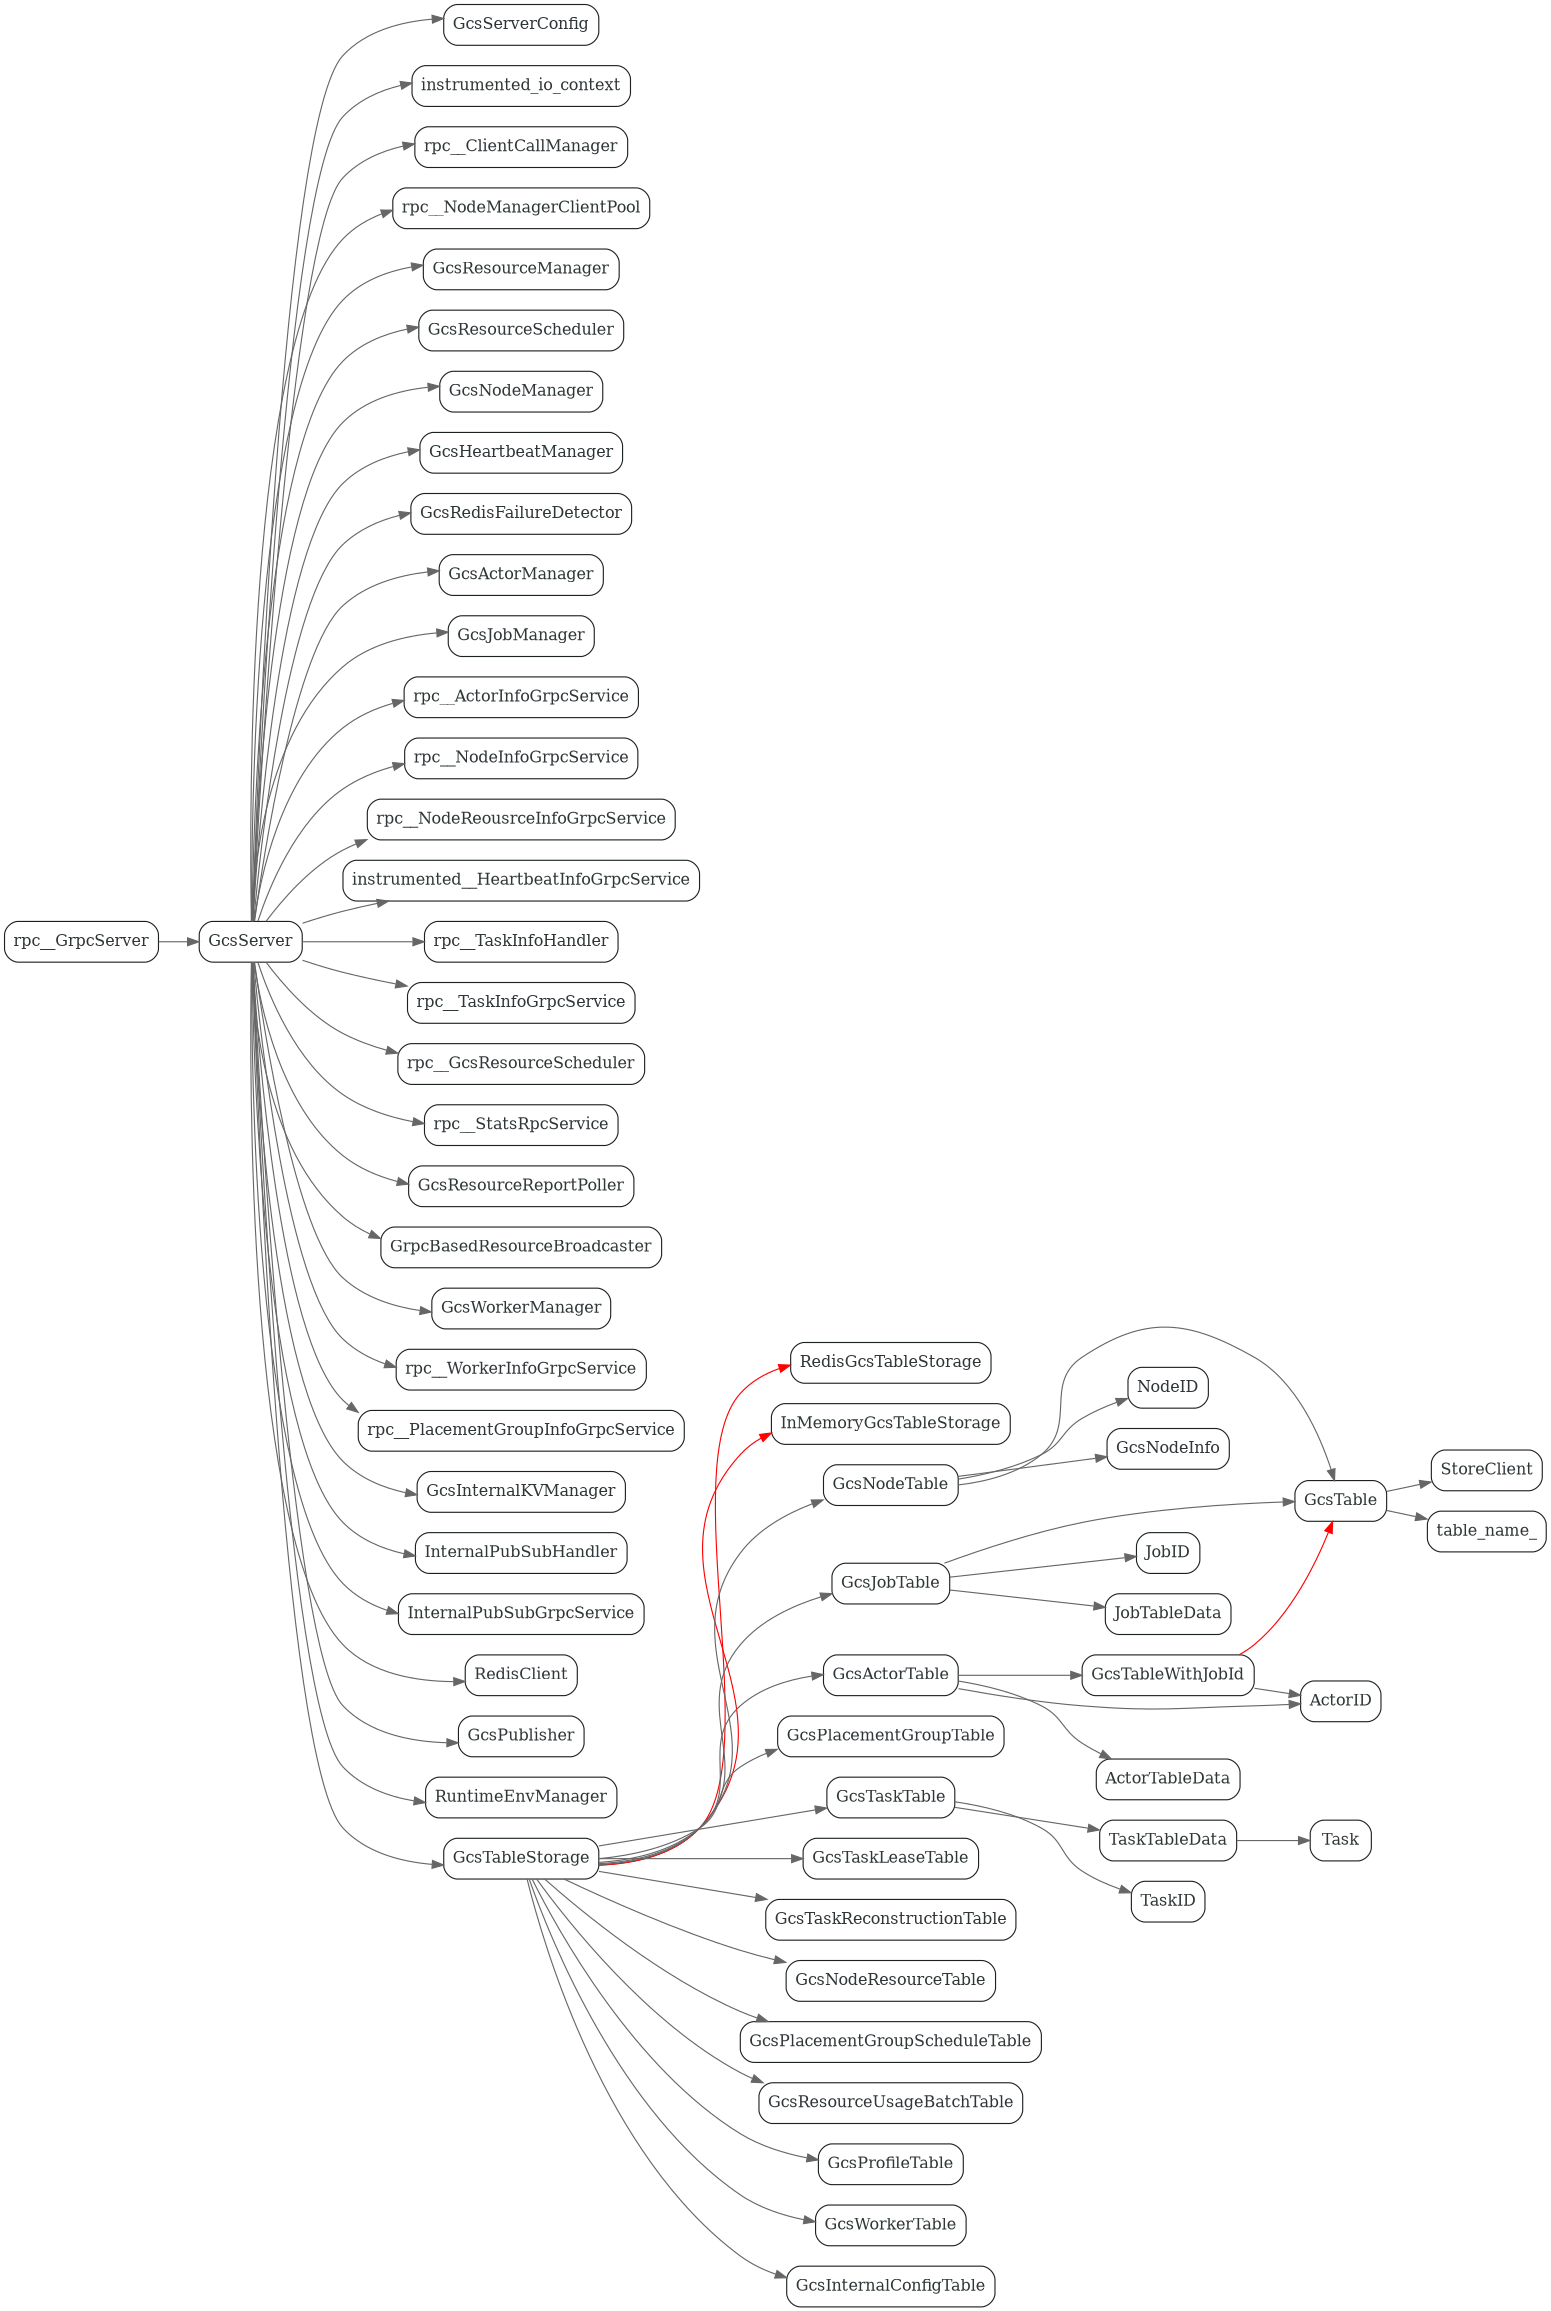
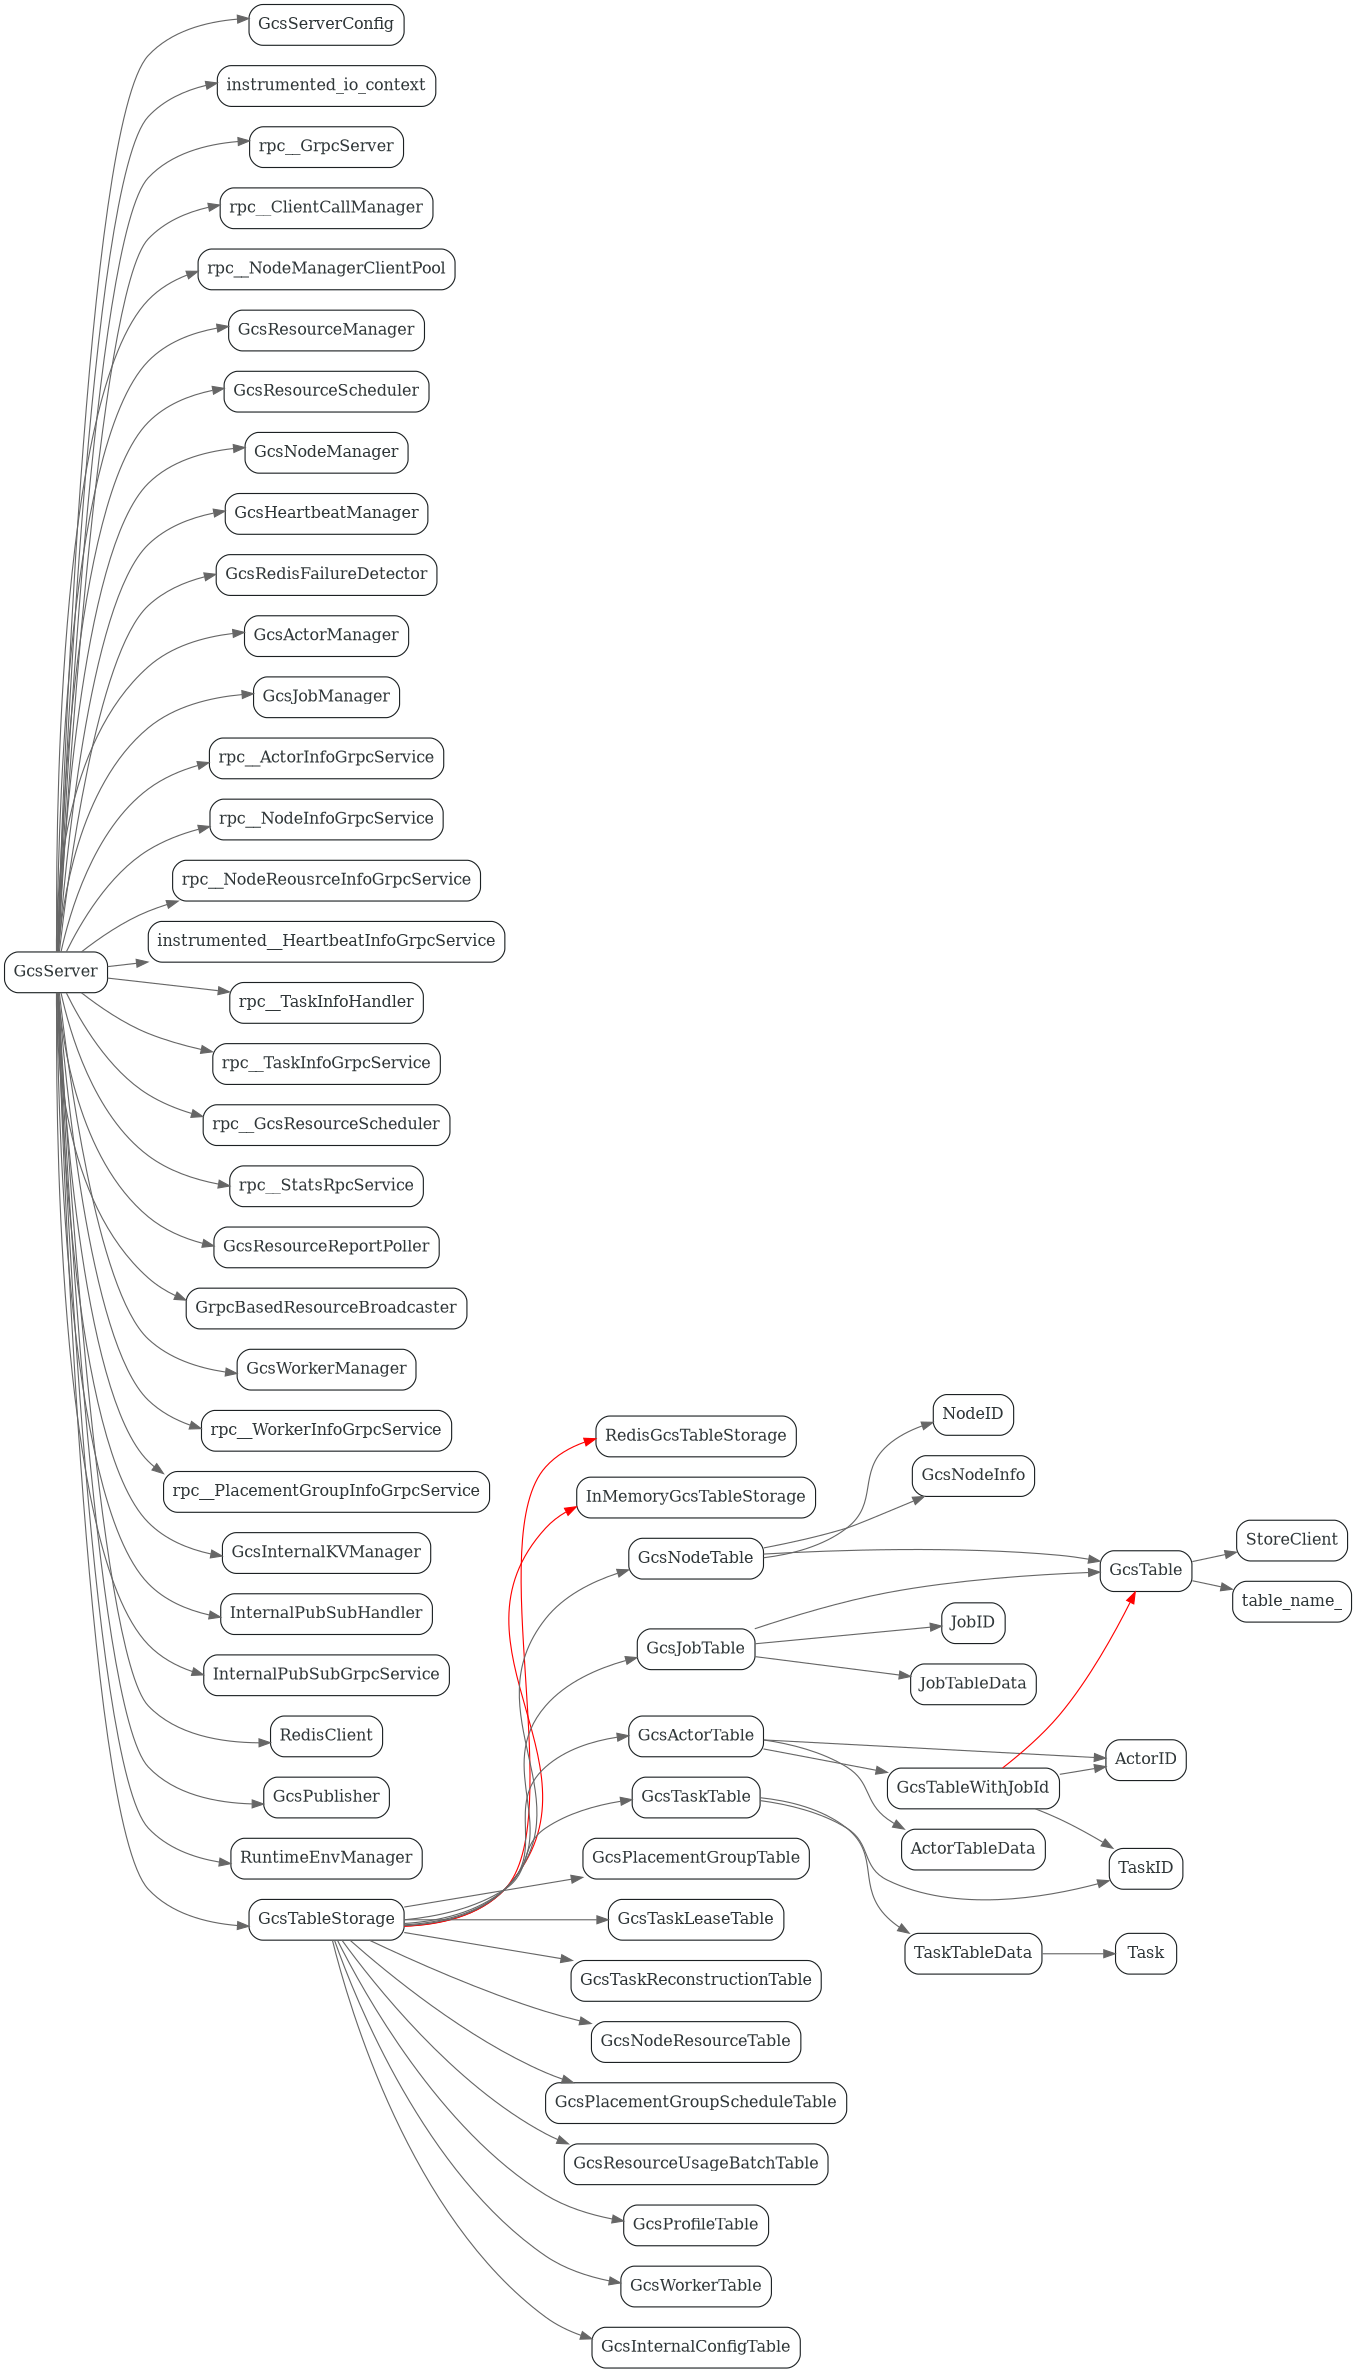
edge "rpc__GrpcServer" -> "GcsServer": reversed
edge "GcsTableWithJobId" -> "TaskID": added
